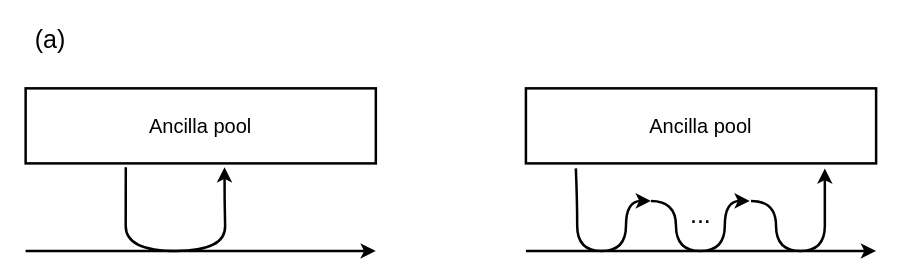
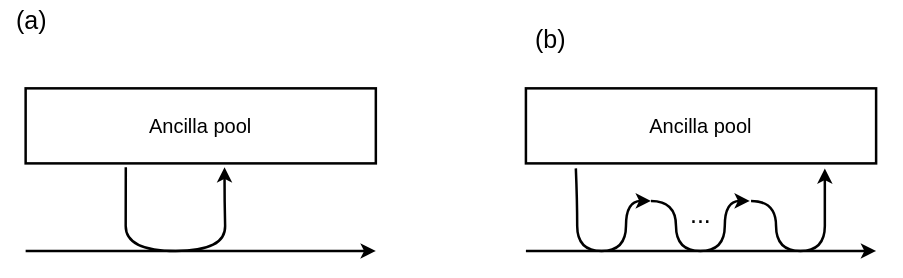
node "(a)": moved (51, 38) -> (32, 19)
node "(b)": added
